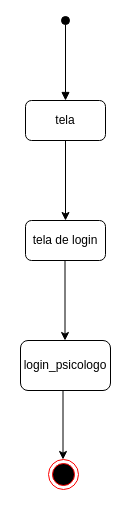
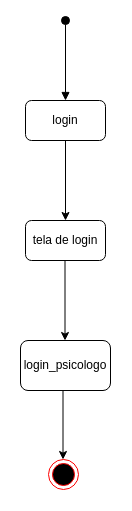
node "tela": label "tela" -> "login"
